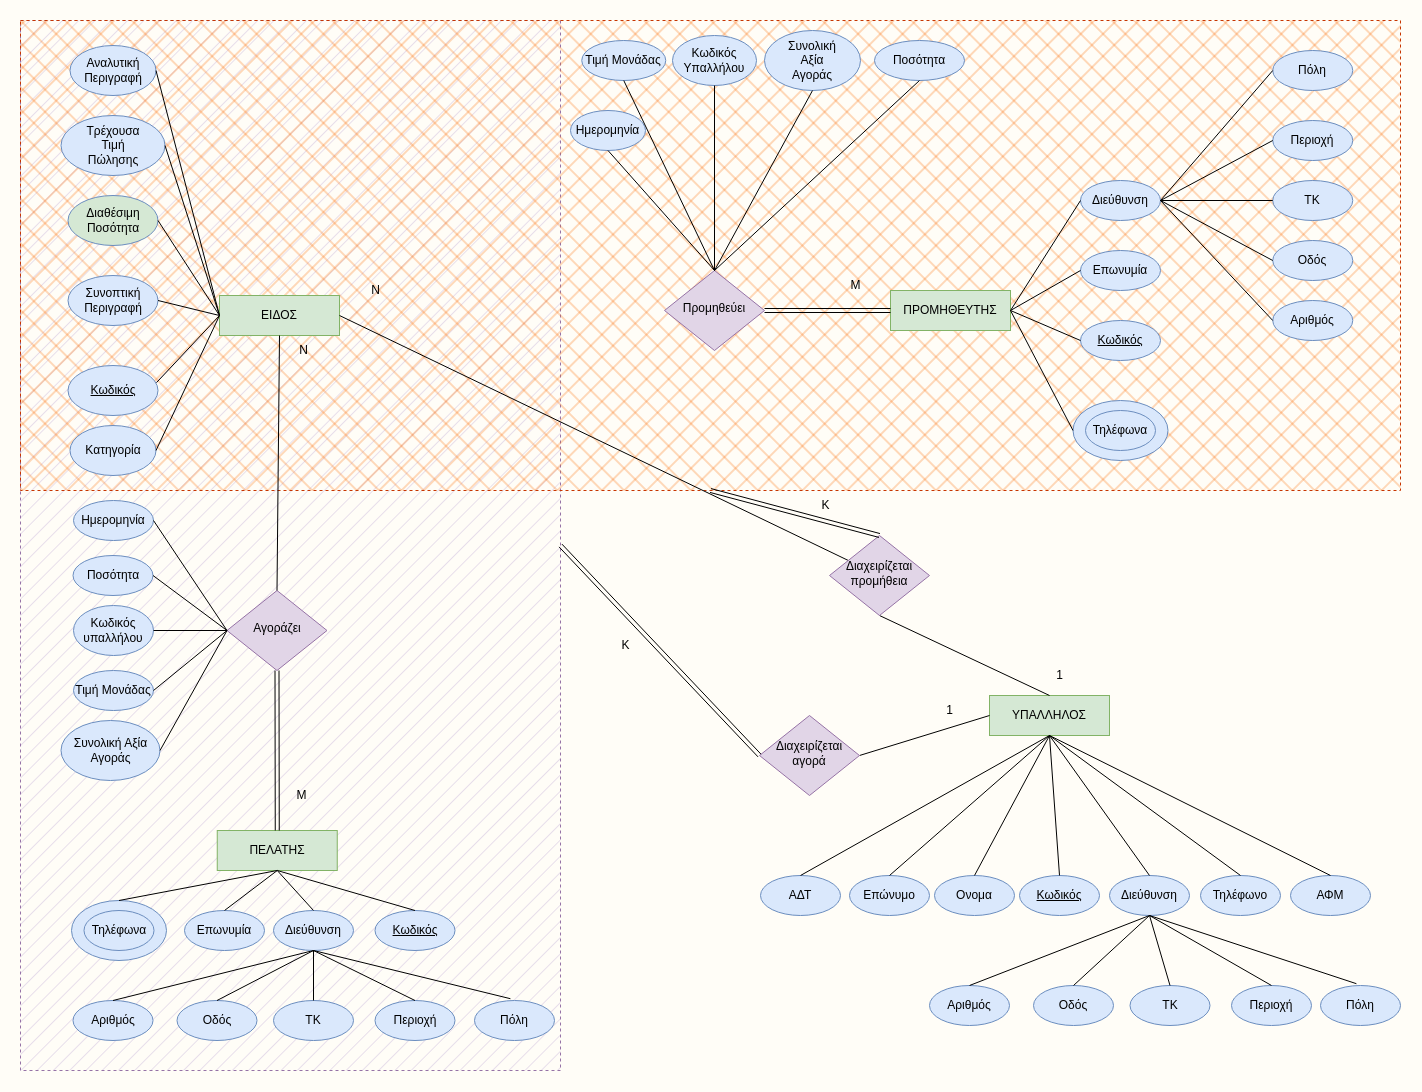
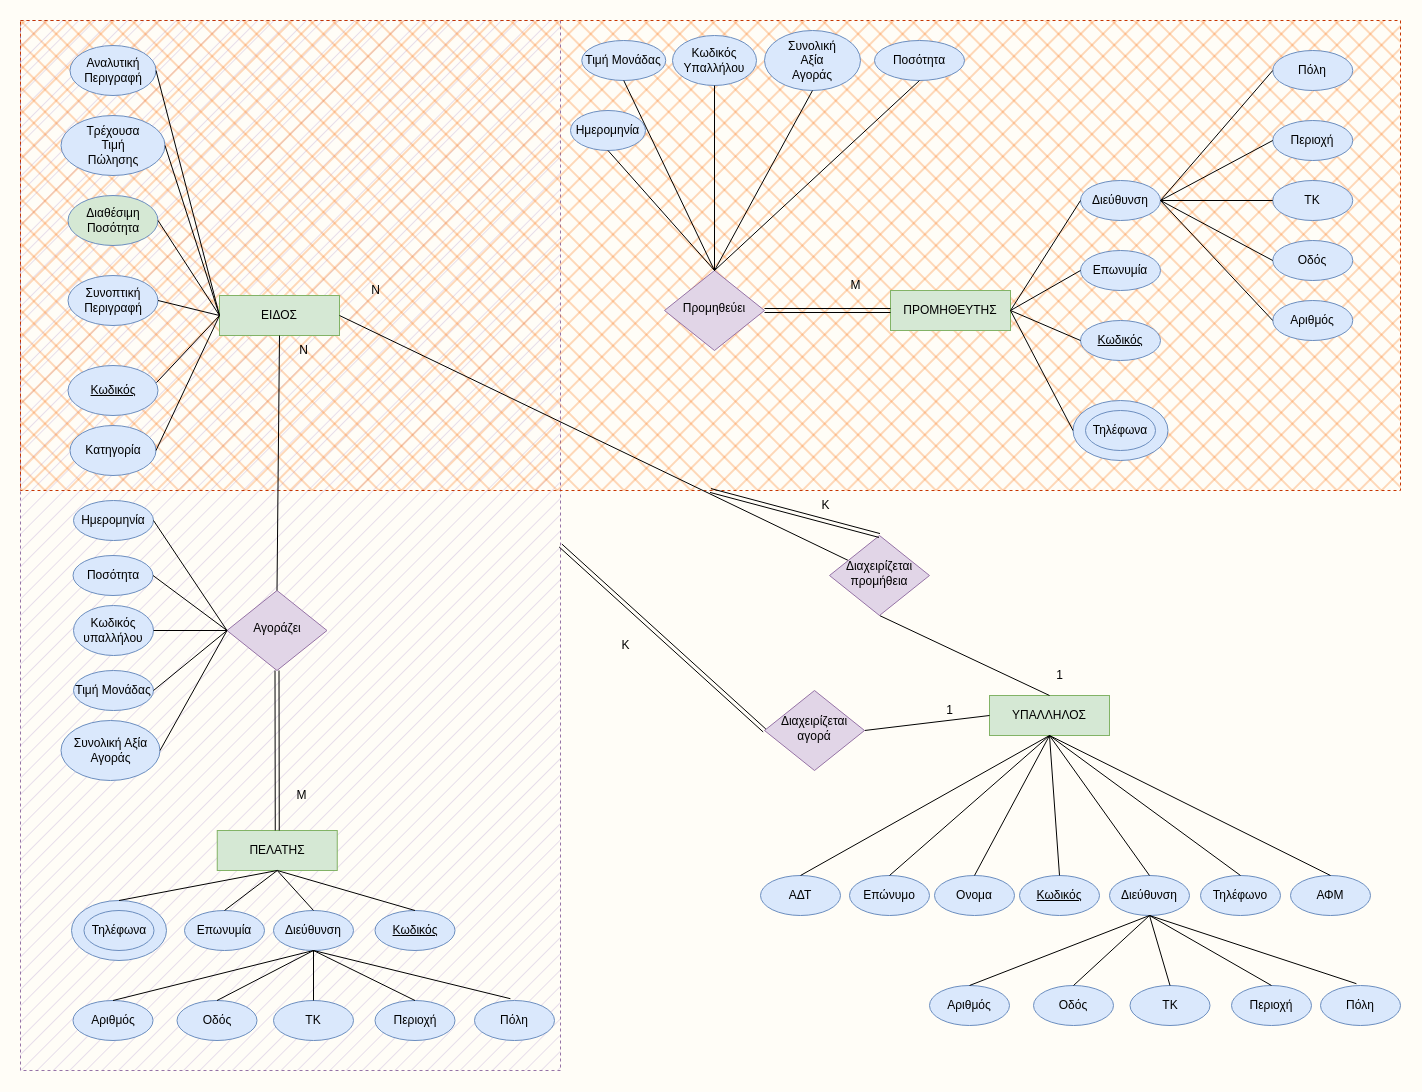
node "Διαχειρίζεται αγορά": moved (810, 756) -> (815, 731)
